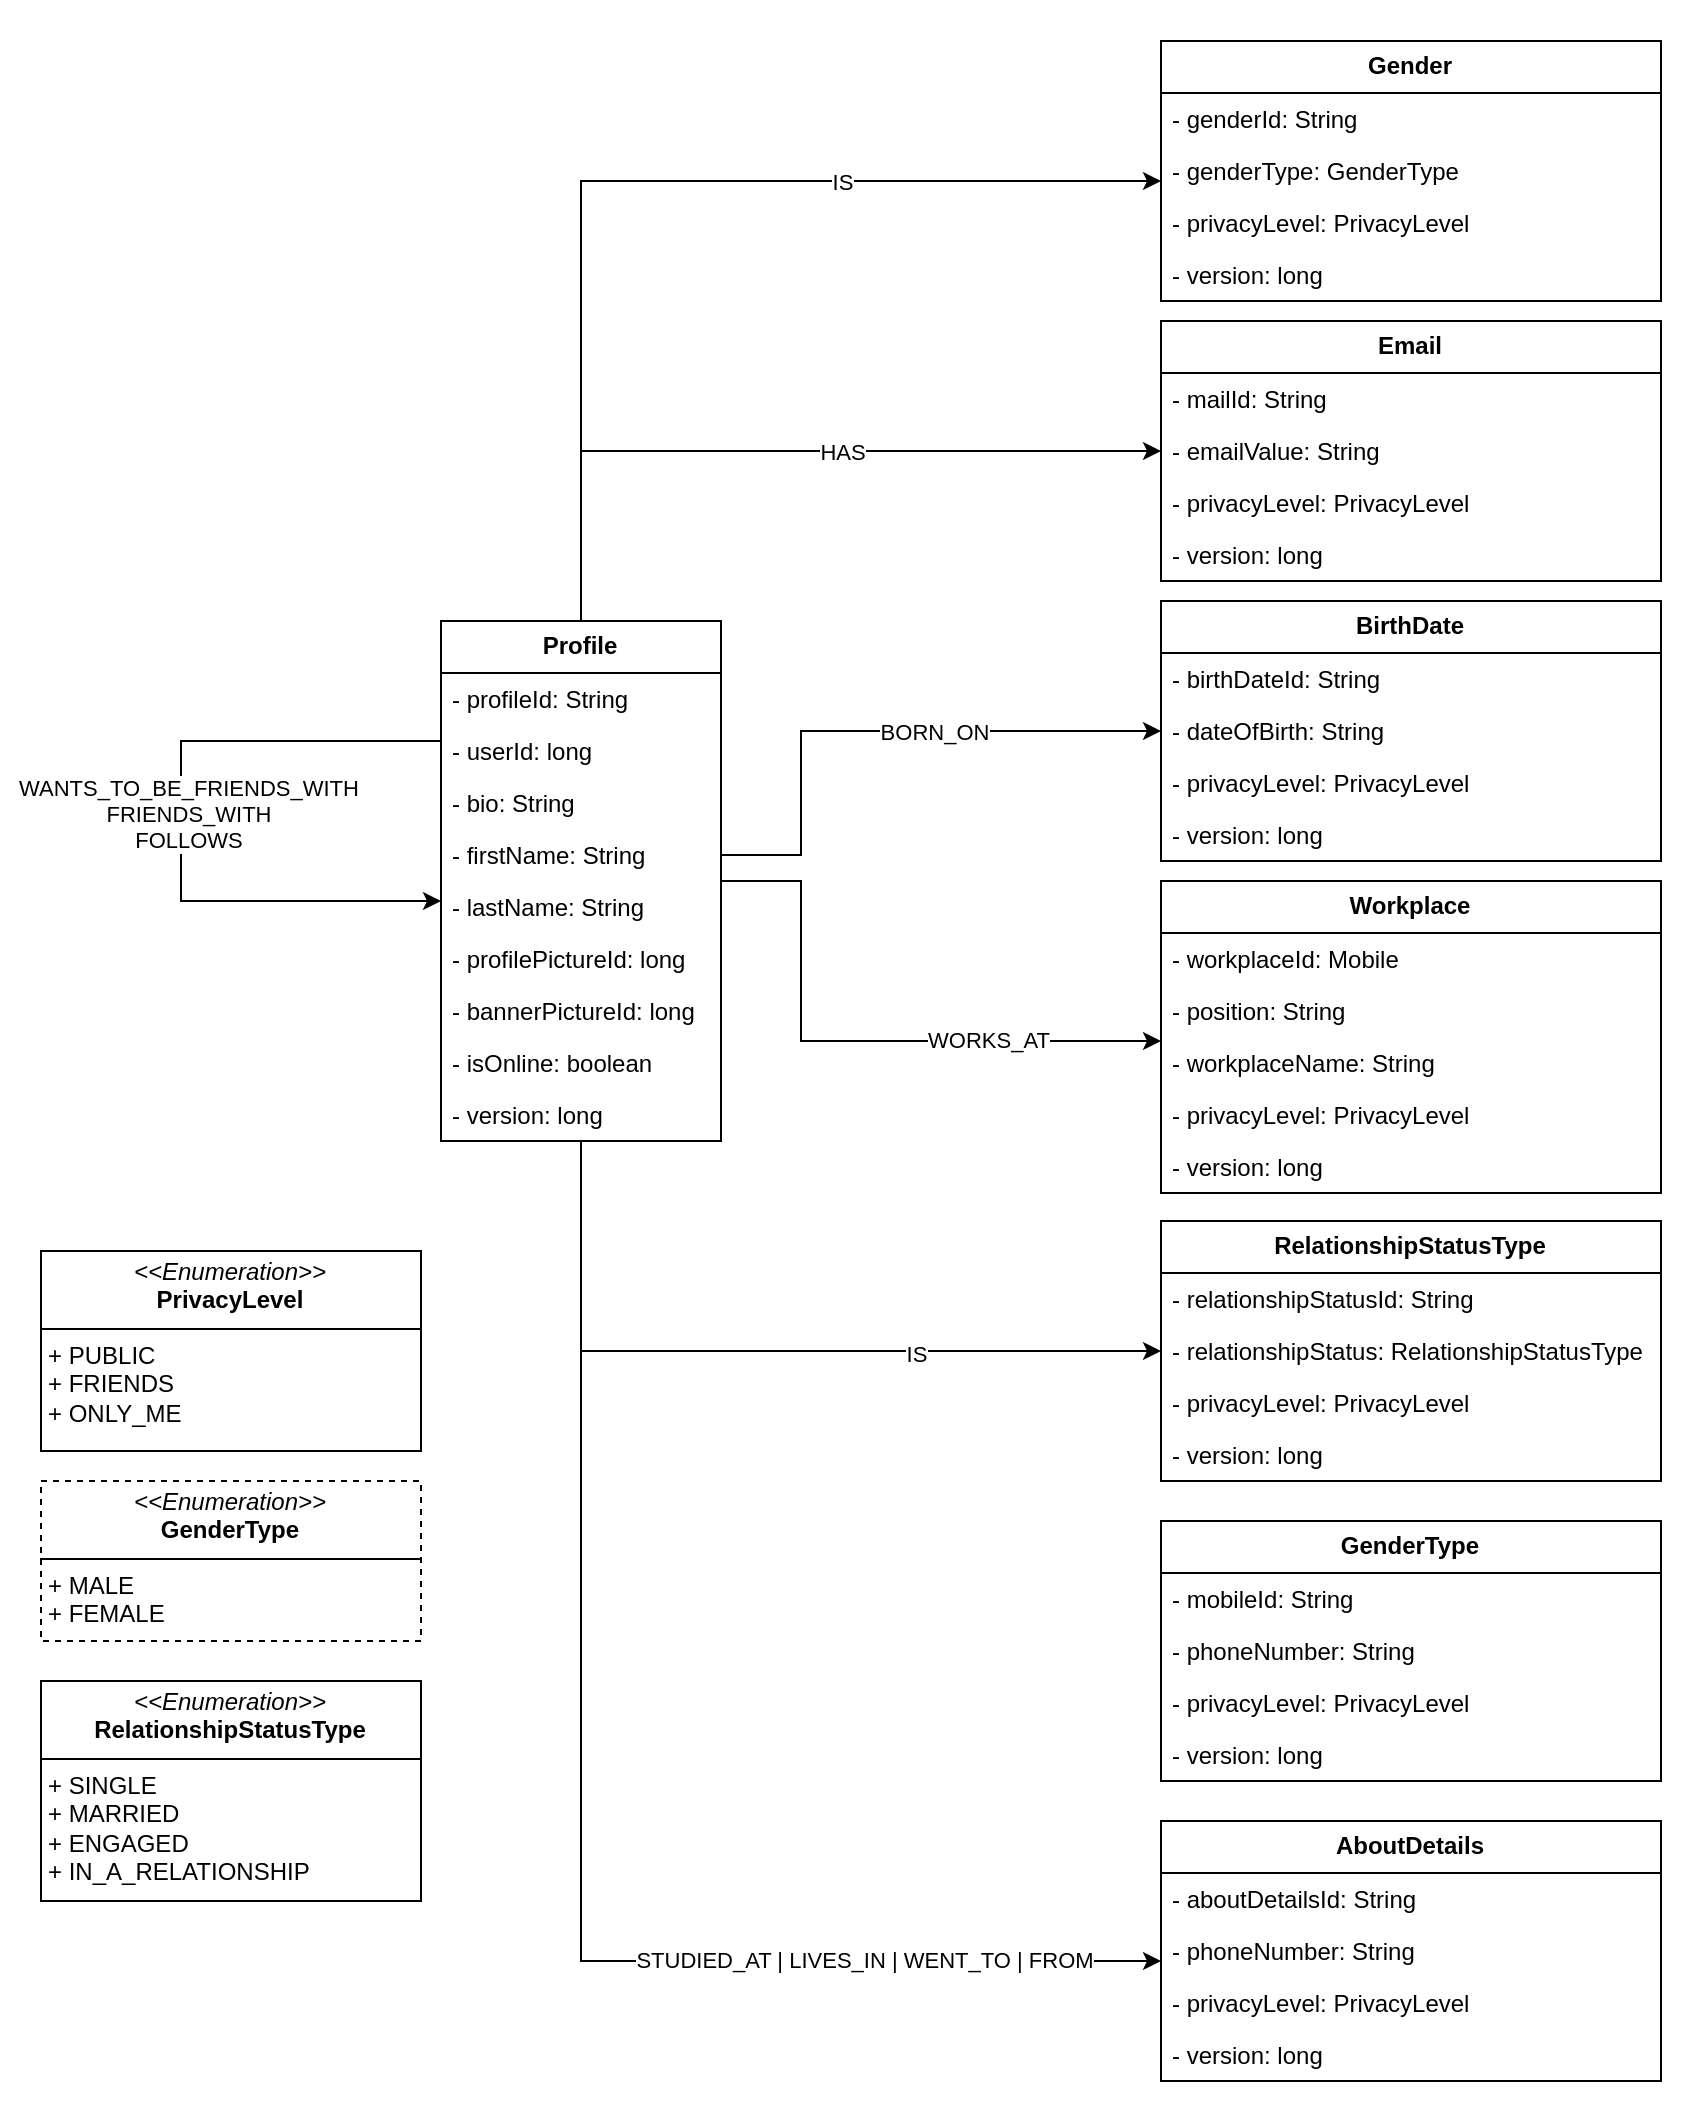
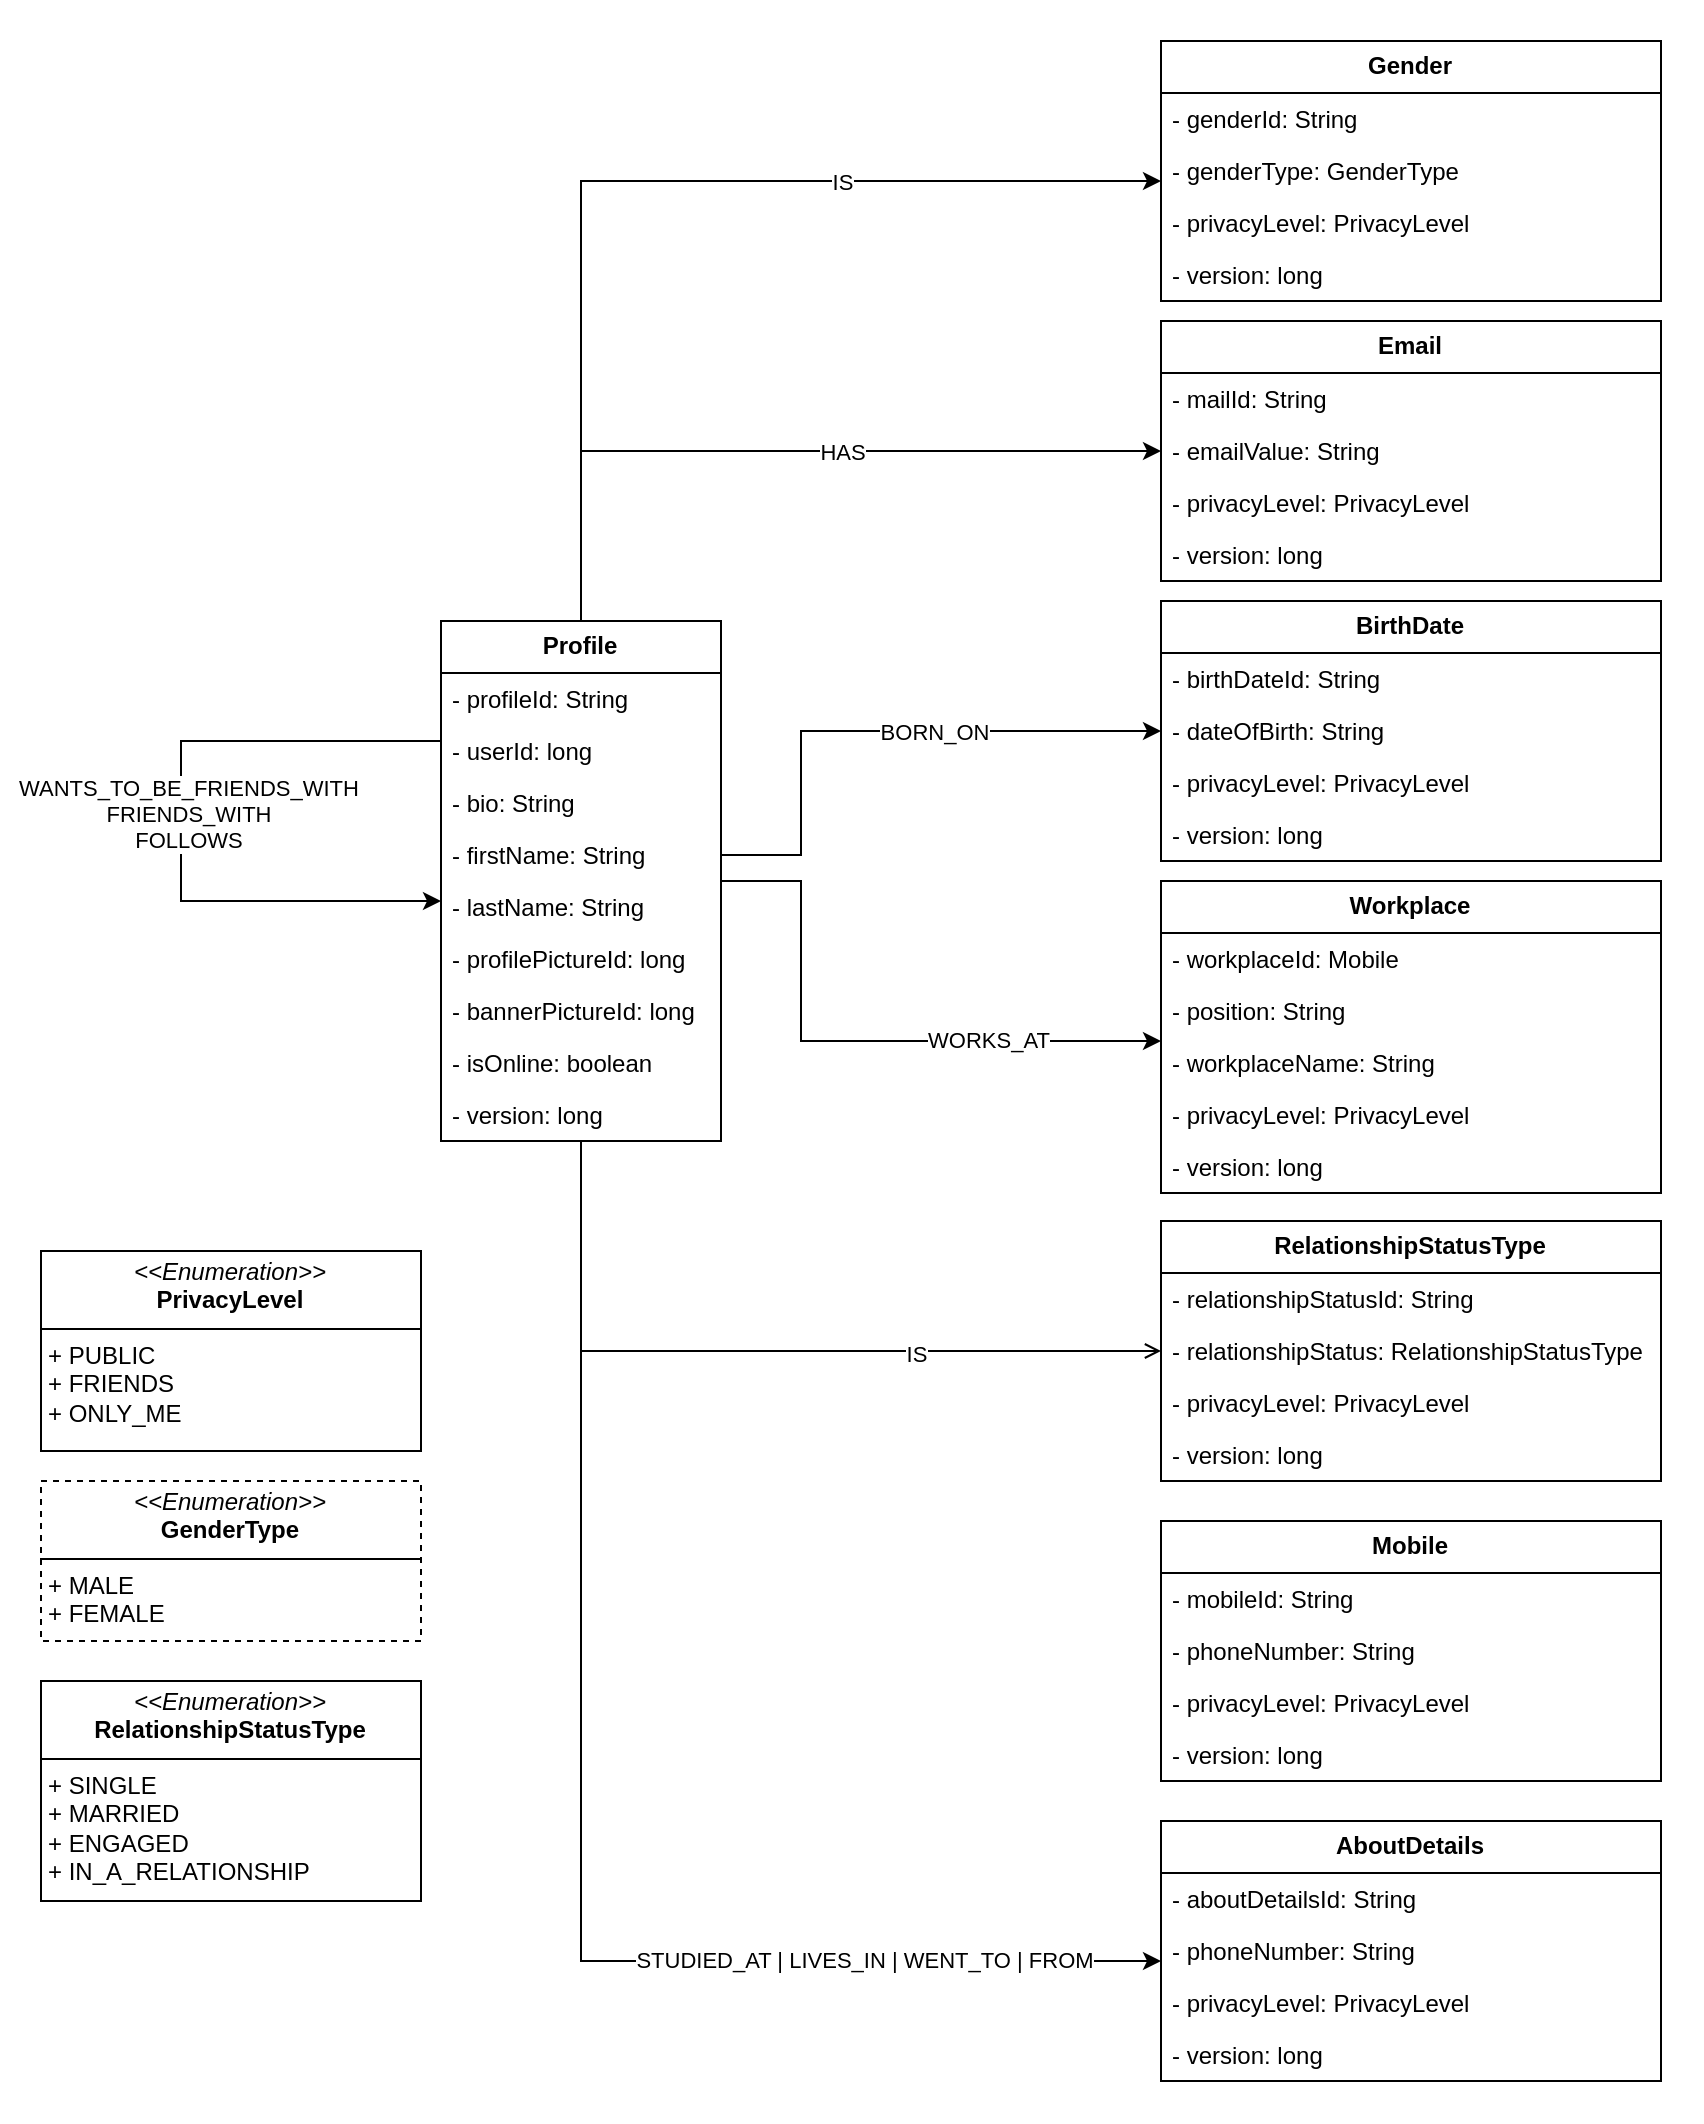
edge "Profile" -> "RelationshipStatusType": arrowhead classic -> open
node "GenderType": label "GenderType" -> "Mobile"
